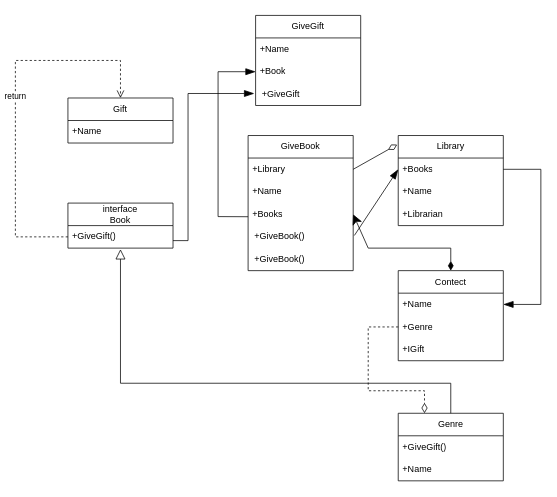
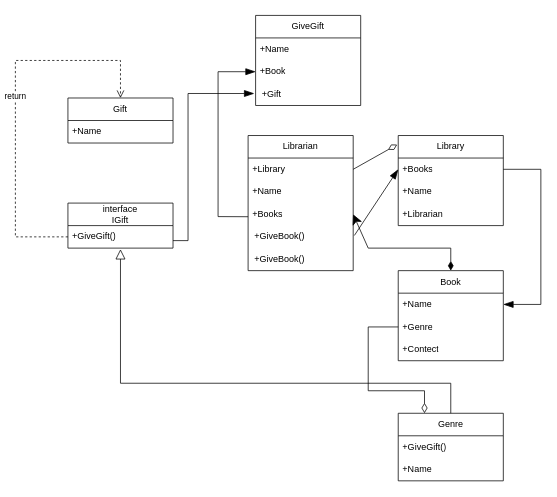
node "+GiveGift": label "+GiveGift" -> "+Gift"
node "GiveBook": label "GiveBook" -> "Librarian"
node "interface Book": label "interface Book" -> "interface IGift"
node "Contect": label "Contect" -> "Book"
node "+IGift": label "+IGift" -> "+Contect"
edge "+Genre" -> "Genre": style dashed -> solid
